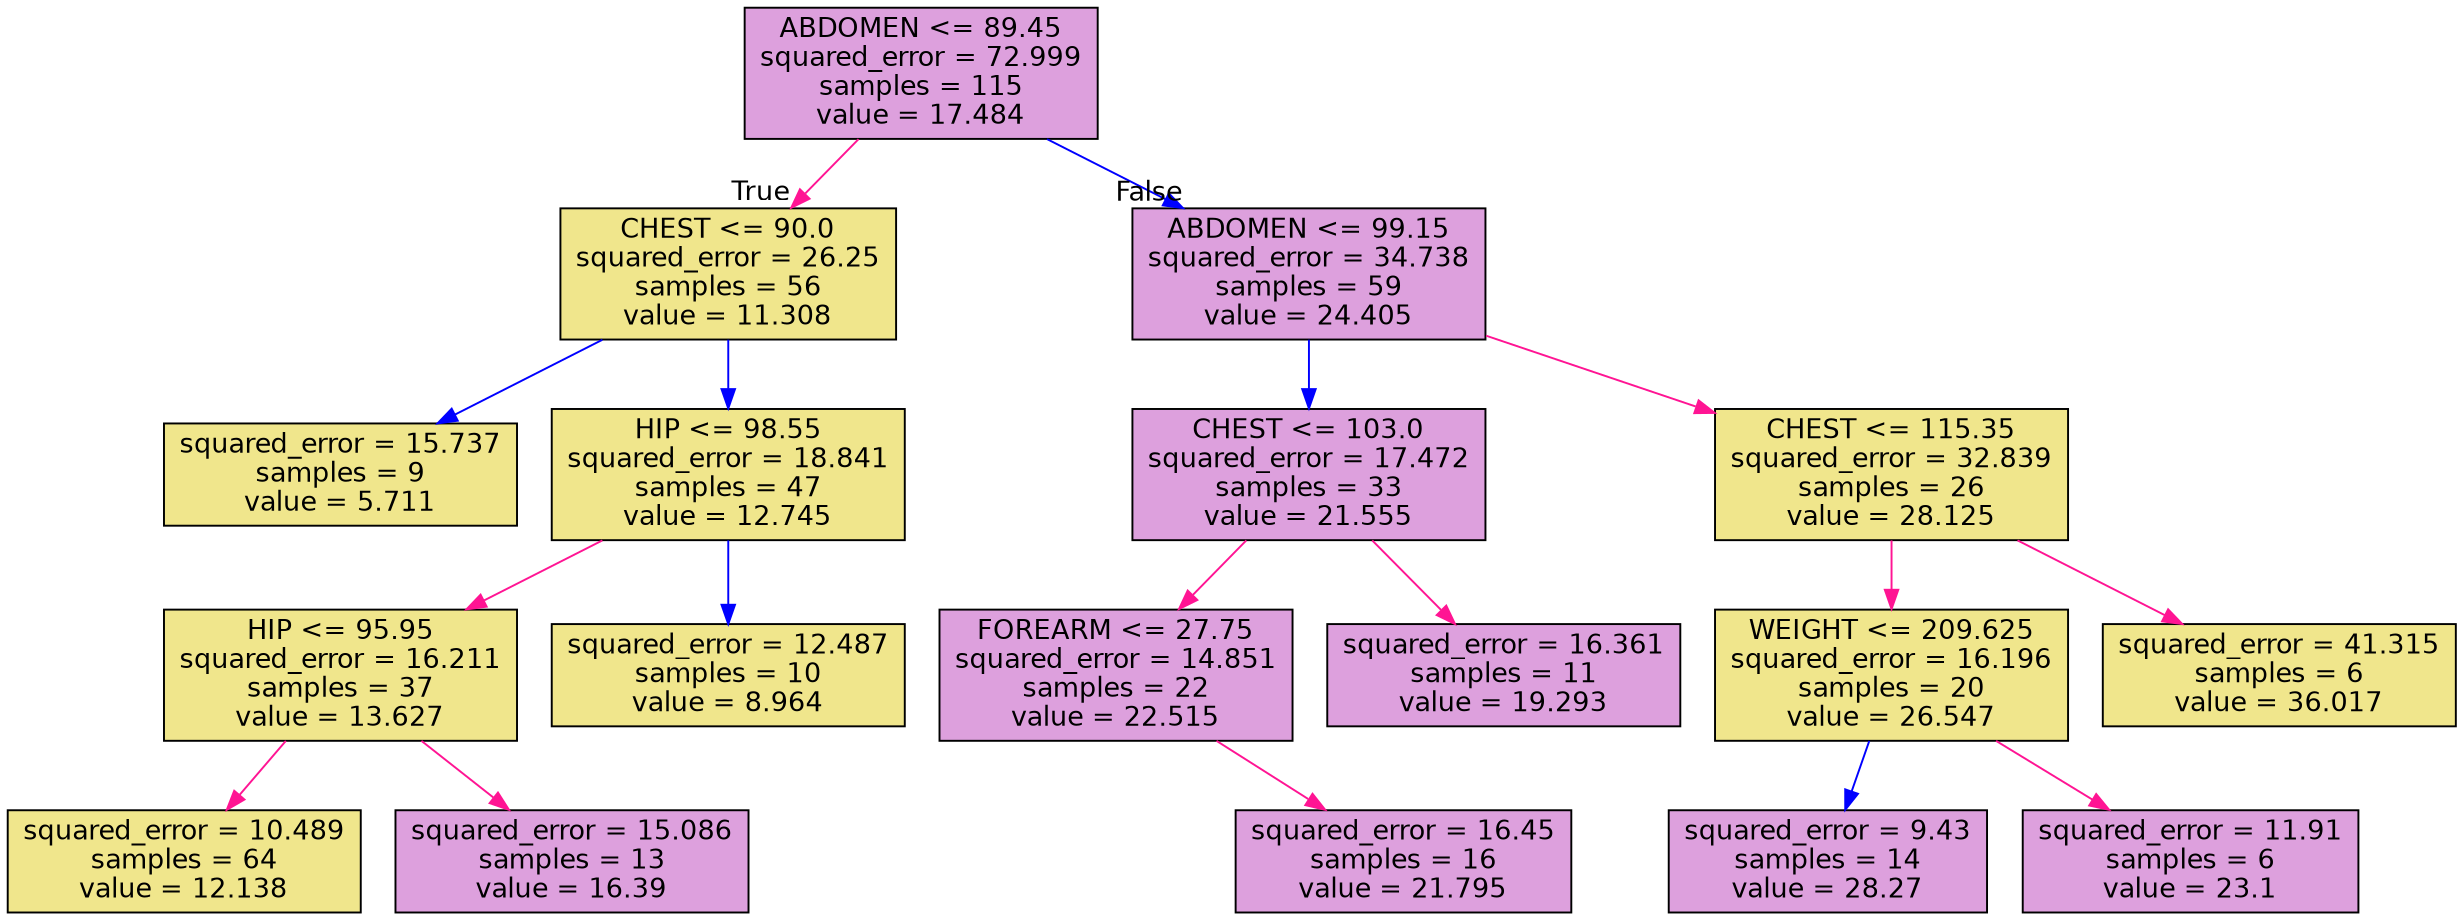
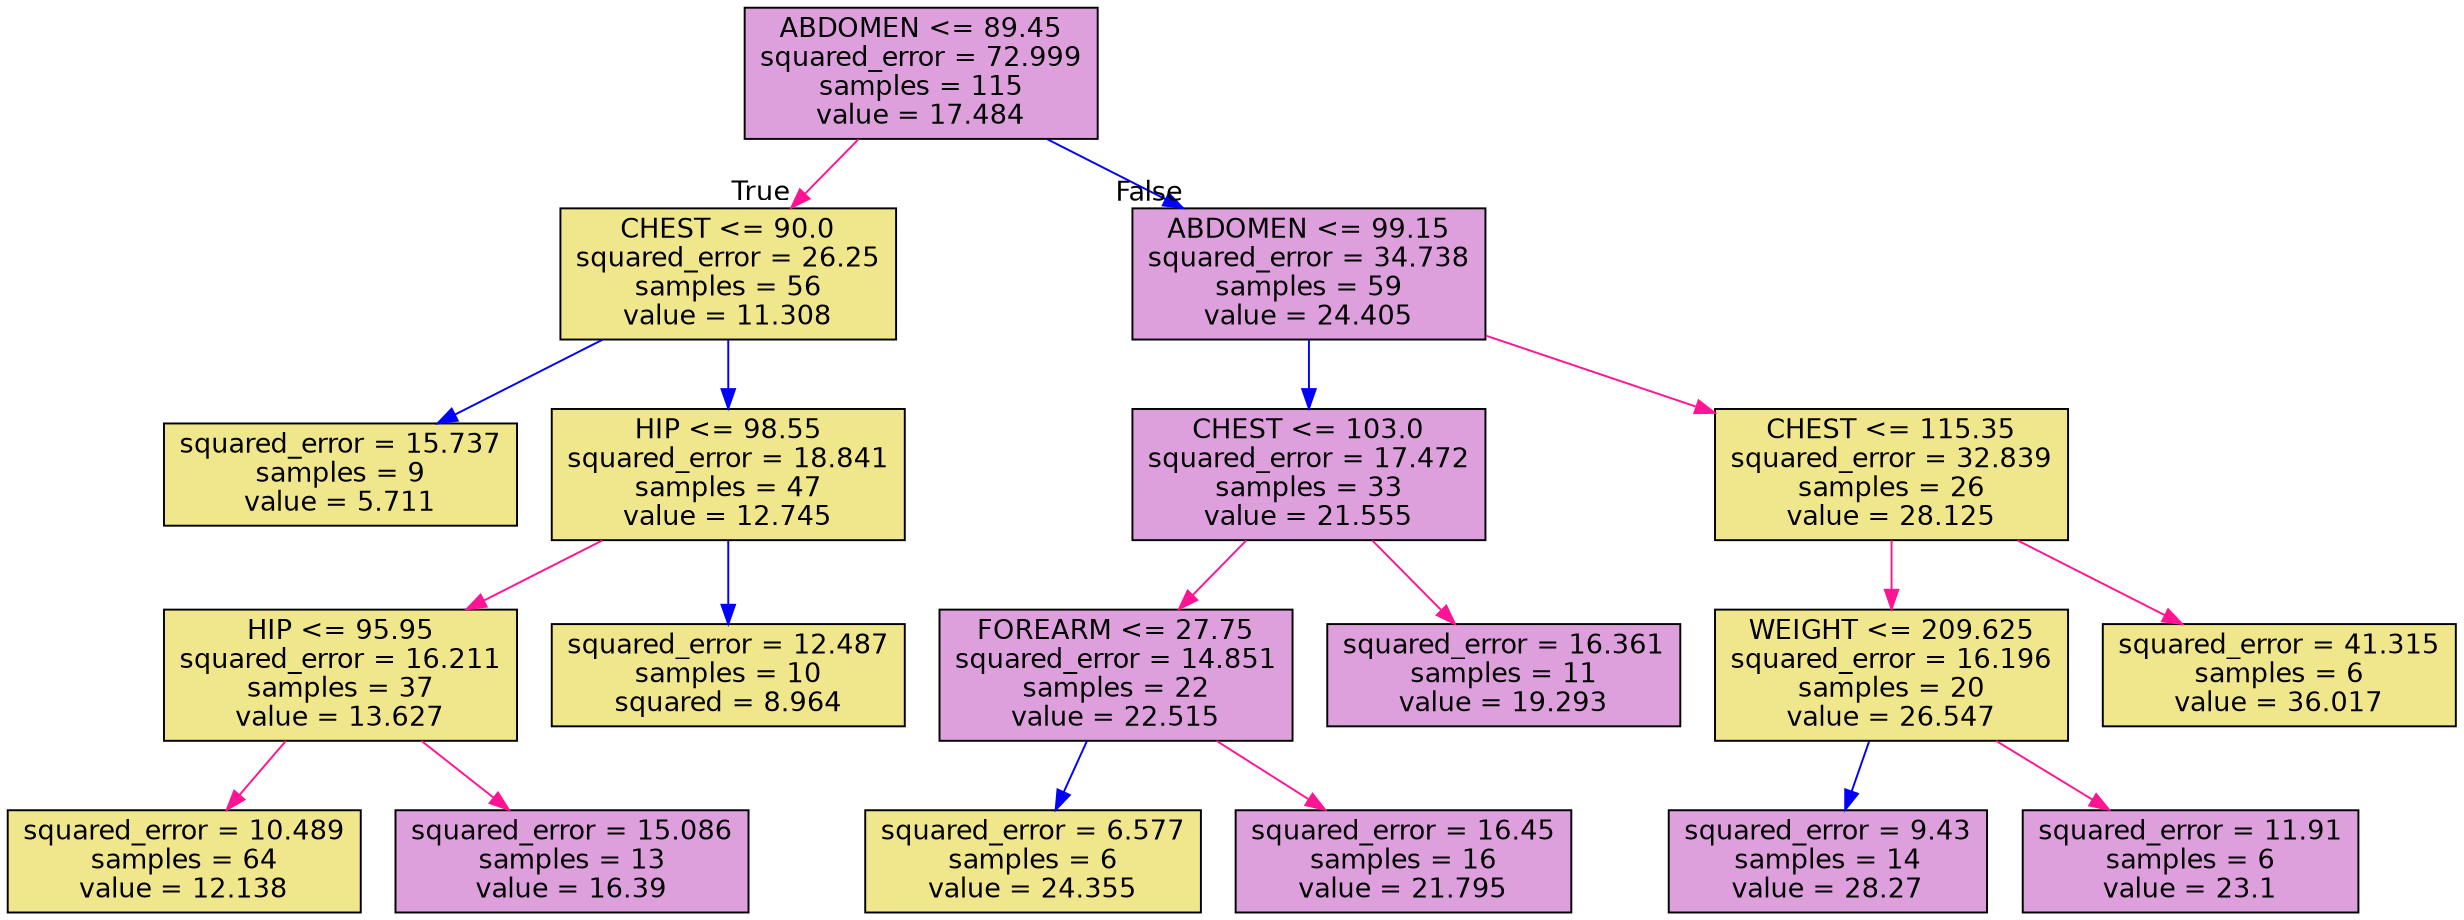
node "squared_error = 12.487 samples = 10 value = 8.964": label "squared_error = 12.487 samples = 10 value = 8.964" -> "squared_error = 12.487 samples = 10 squared = 8.964"
node "squared_error = 6.577 samples = 6 value = 24.355": added
